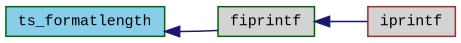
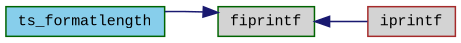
edge "fiprintf" -> "ts_formatlength": reversed
